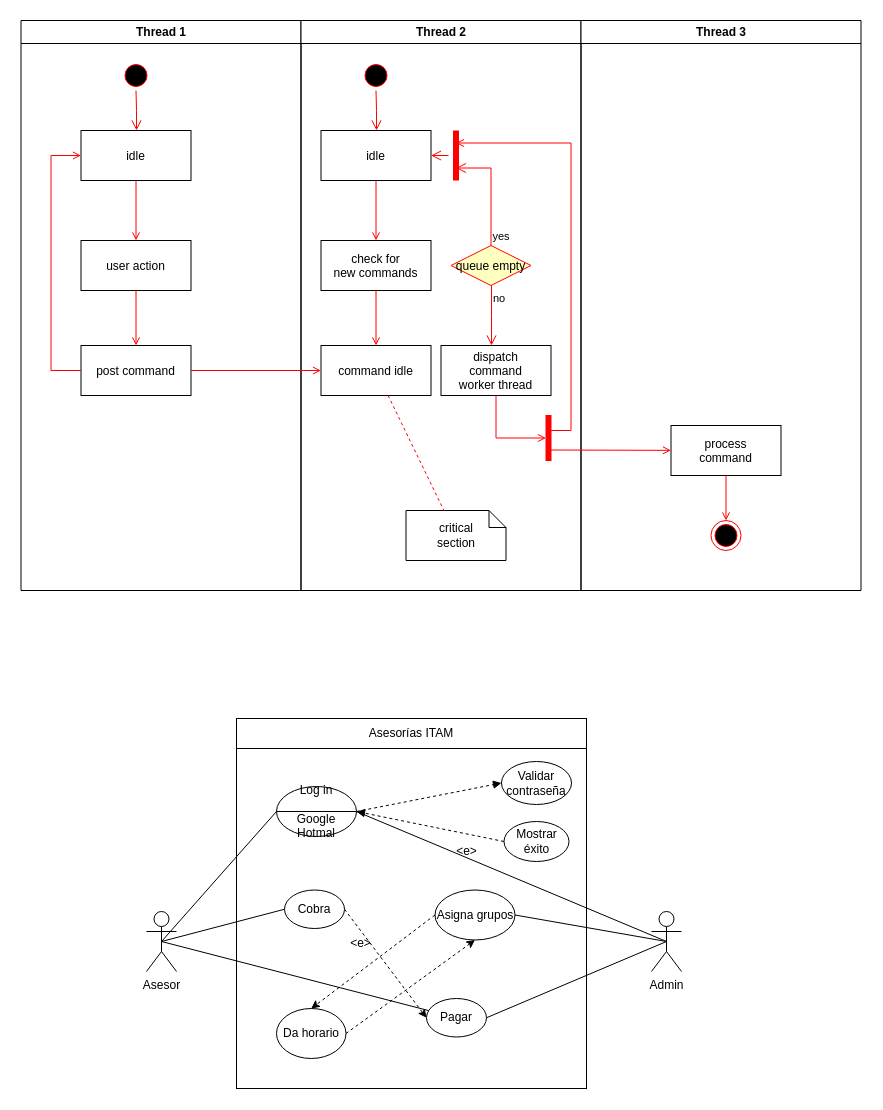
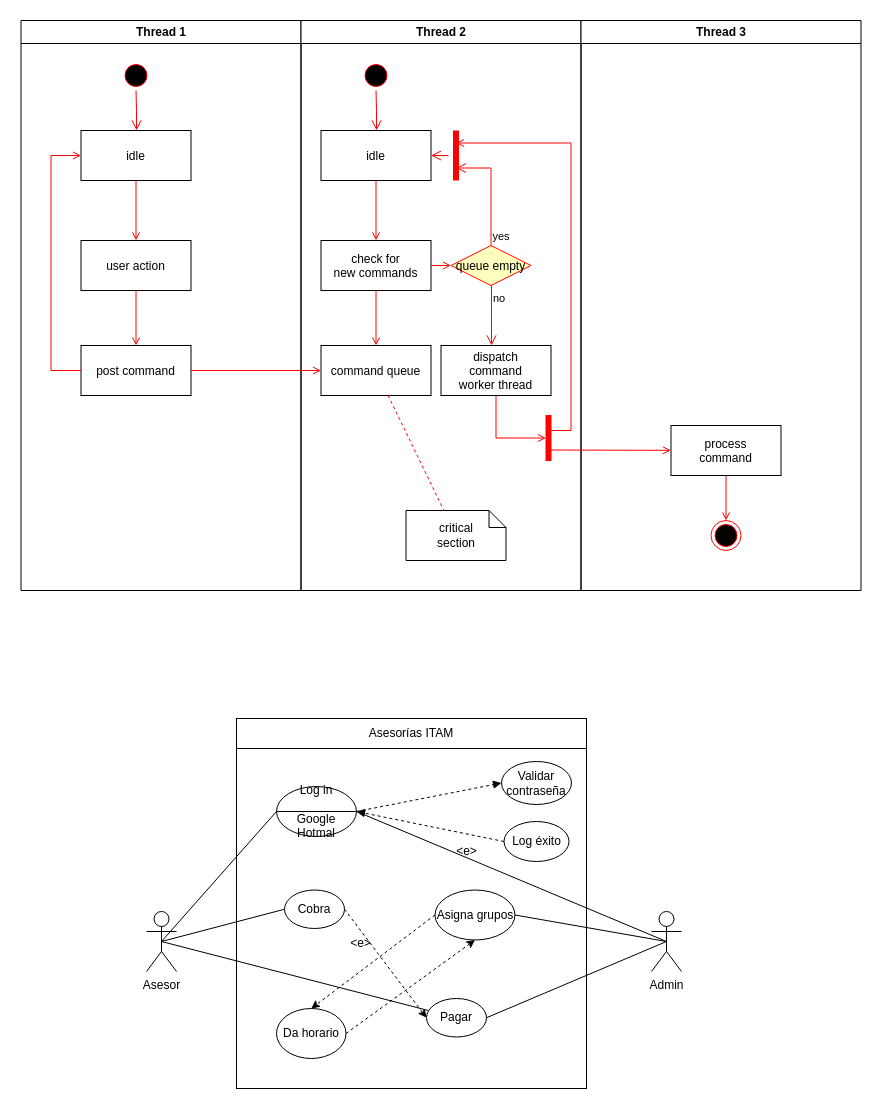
edge "check for new commands" -> "queue empty": added
node "command idle": label "command idle" -> "command queue"
node "Mostrar éxito": label "Mostrar éxito" -> "Log éxito"
